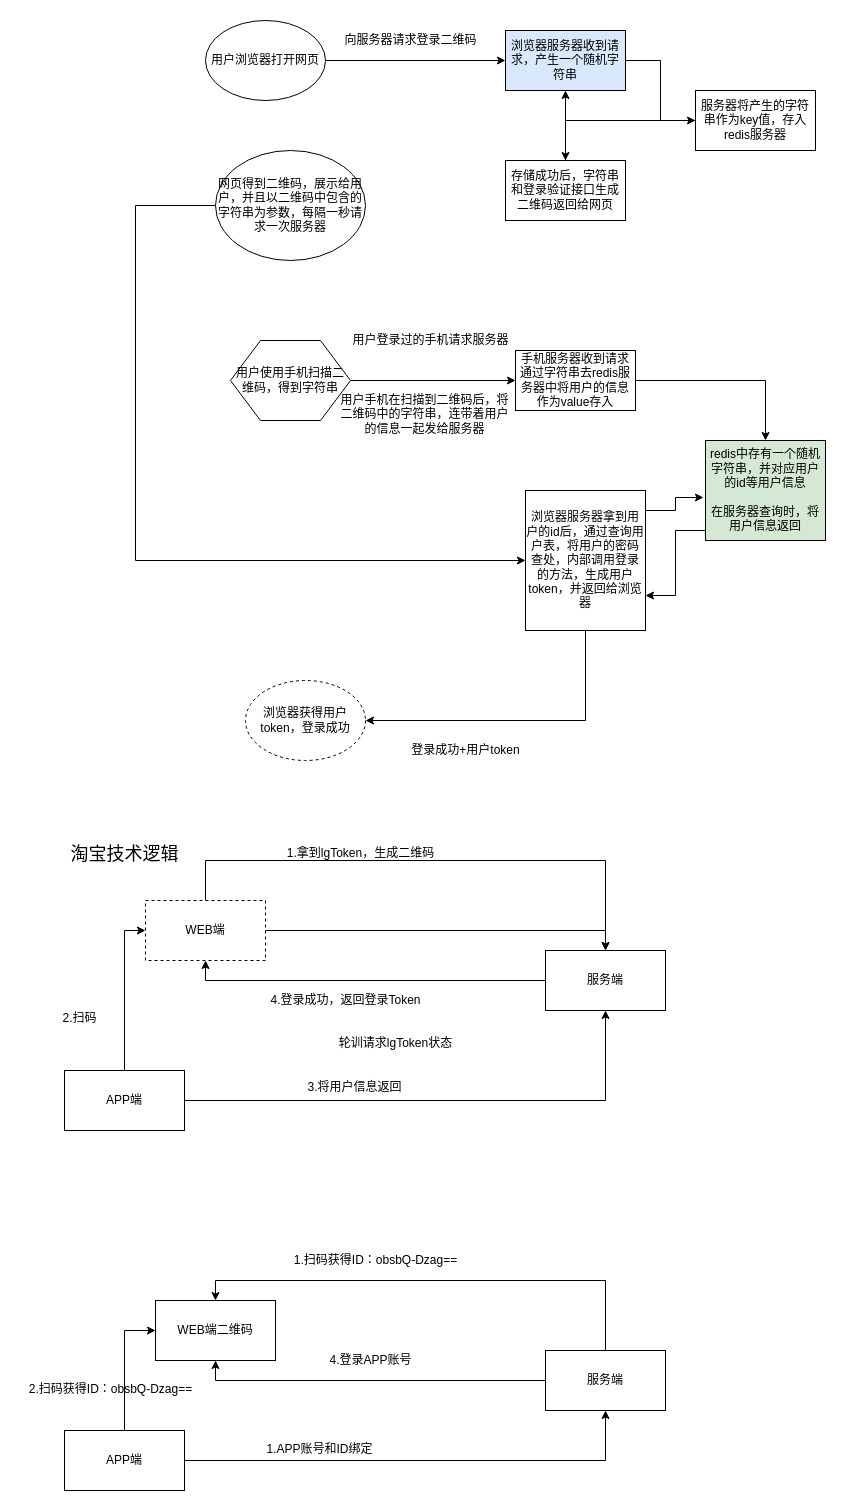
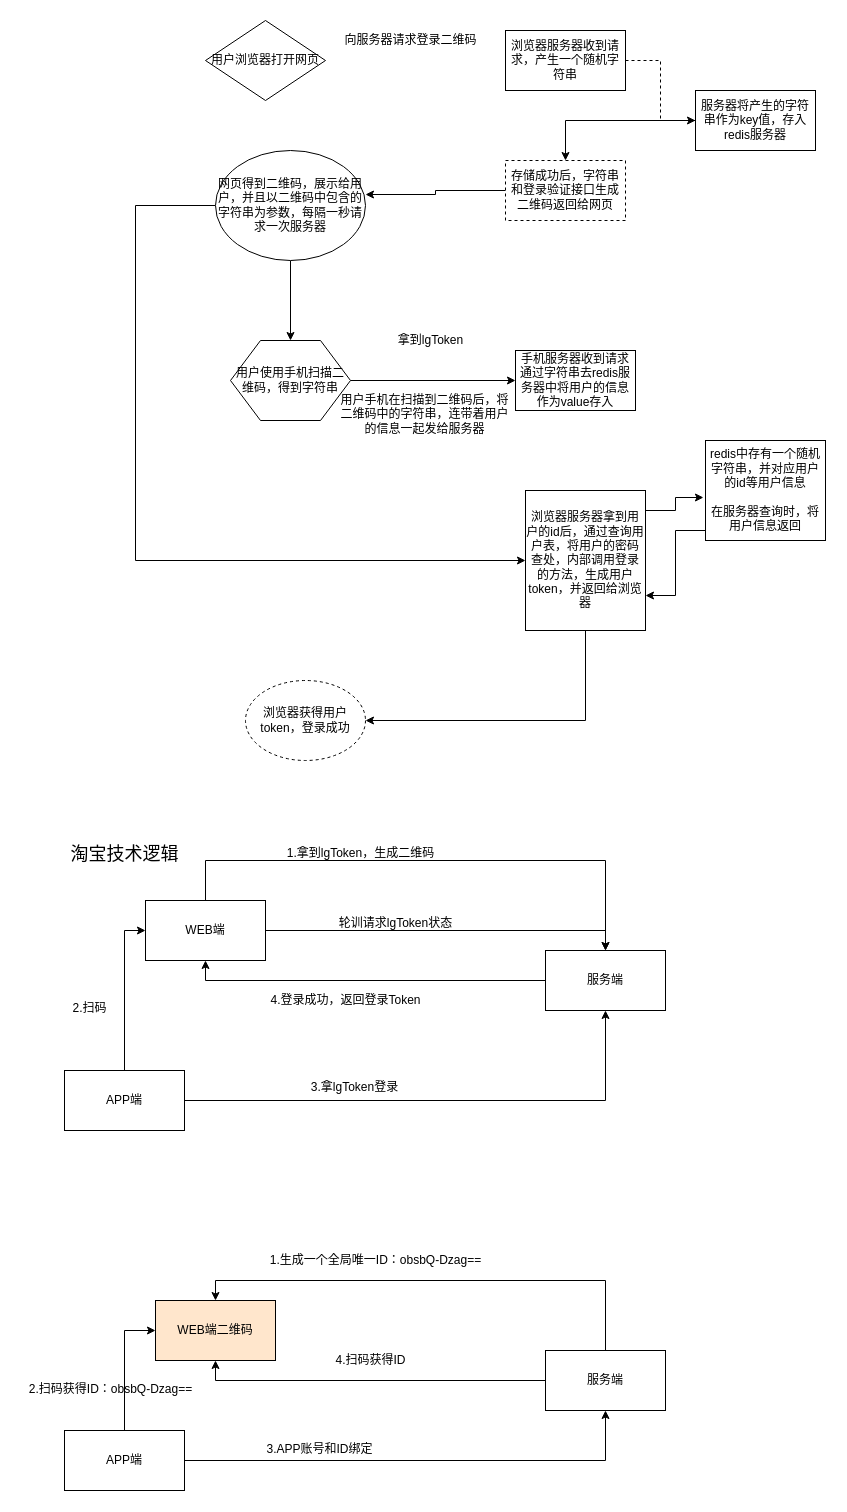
node "用户浏览器打开网页": shape ellipse -> diamond
edge "用户浏览器打开网页" -> "浏览器服务器收到请求，产生一个随机字符串": removed
node "浏览器服务器收到请求，产生一个随机字符串": fillcolor #dae8fc -> #ffffff
edge "浏览器服务器收到请求，产生一个随机字符串" -> "服务器将产生的字符串作为key值，存入redis服务器": style solid -> dashed
edge "存储成功后，字符串和登录验证接口生成二维码返回给网页" -> "浏览器服务器收到请求，产生一个随机字符串": now "存储成功后，字符串和登录验证接口生成二维码返回给网页" -> "网页得到二维码，展示给用户，并且以二维码中包含的字符串为参数，每隔一秒请求一次服务器"
node "存储成功后，字符串和登录验证接口生成二维码返回给网页": style solid -> dashed
edge "网页得到二维码，展示给用户，并且以二维码中包含的字符串为参数，每隔一秒请求一次服务器" -> "用户使用手机扫描二维码，得到字符串": added
node "用户登录过的手机请求服务器": label "用户登录过的手机请求服务器" -> "拿到lgToken"
edge "手机服务器收到请求 通过字符串去redis服务器中将用户的信息作为value存入" -> "redis中存有一个随机字符串，并对应用户的id等用户信息 在服务器查询时，将用户信息返回": removed
node "redis中存有一个随机字符串，并对应用户的id等用户信息 在服务器查询时，将用户信息返回": fillcolor #d5e8d4 -> #ffffff
node "登录成功+用户token": removed
node "WEB端": style dashed -> solid
node "2.扫码": moved (80, 1019) -> (90, 1009)
node "轮训请求lgToken状态": moved (396, 1044) -> (396, 924)
node "3.将用户信息返回": label "3.将用户信息返回" -> "3.拿lgToken登录"
node "1.扫码获得ID：obsbQ-Dzag==": label "1.扫码获得ID：obsbQ-Dzag==" -> "1.生成一个全局唯一ID：obsbQ-Dzag=="
node "WEB端二维码": fillcolor #ffffff -> #ffe6cc
node "4.登录APP账号": label "4.登录APP账号" -> "4.扫码获得ID"
node "1.APP账号和ID绑定": label "1.APP账号和ID绑定" -> "3.APP账号和ID绑定"
